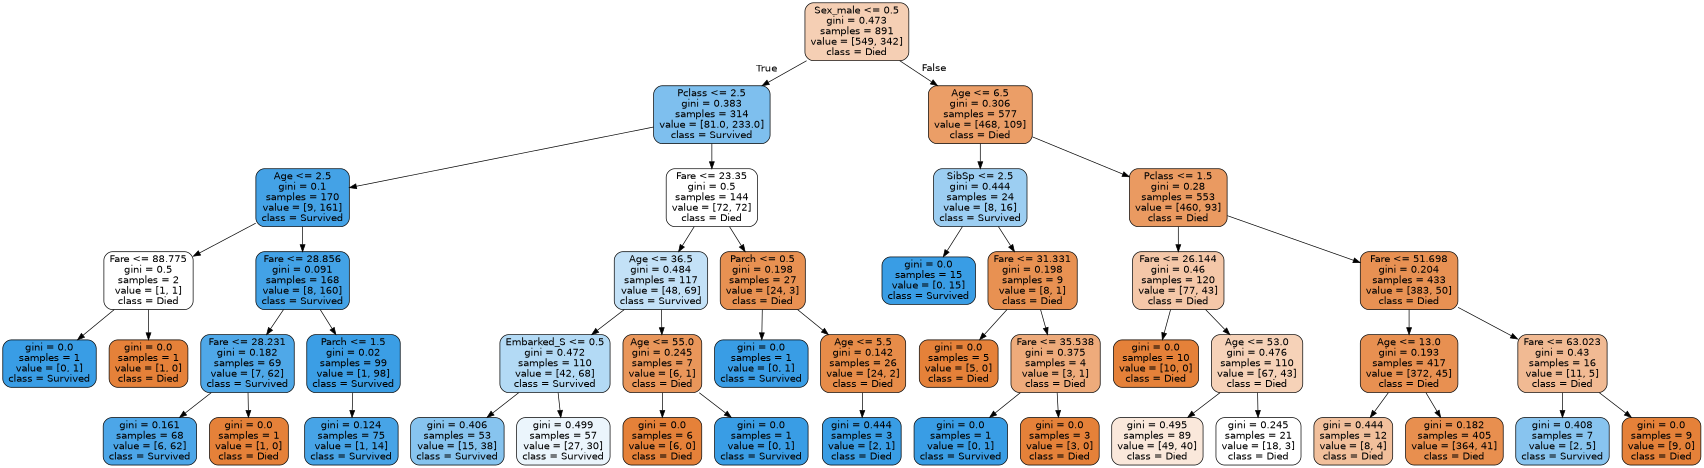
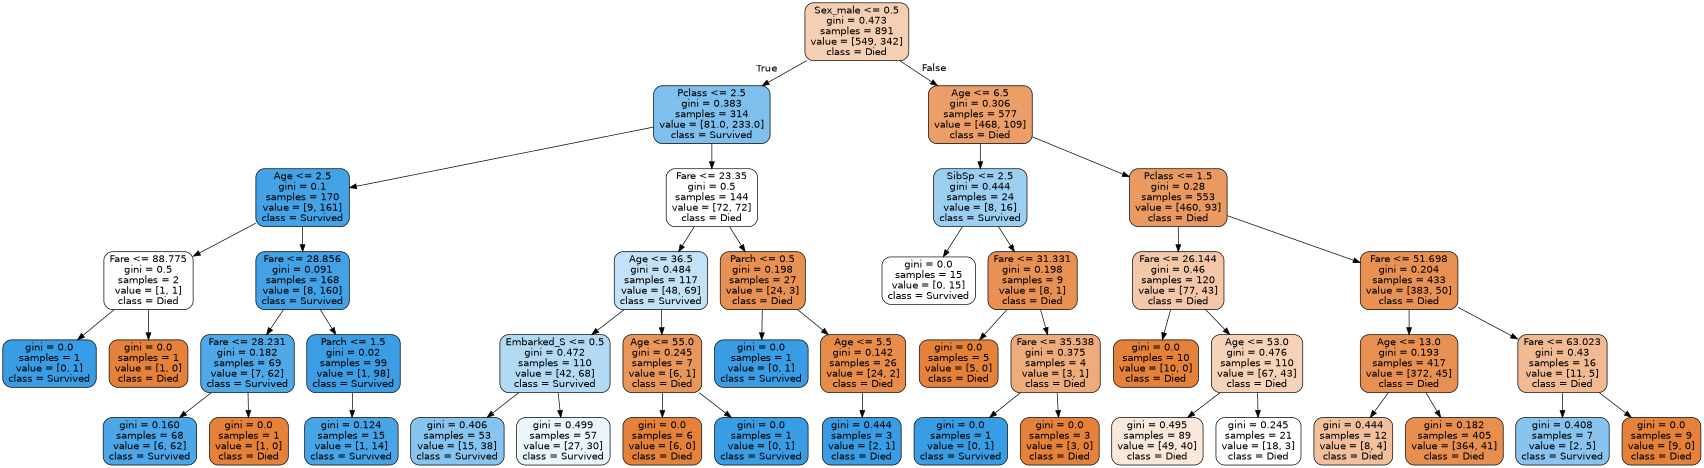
node "gini = 0.0 samples = 15 value = [0, 15] class = Survived": fillcolor #399de5 -> #ffffff
node "gini = 0.161 samples = 68 value = [6, 62] class = Survived": label "gini = 0.161 samples = 68 value = [6, 62] class = Survived" -> "gini = 0.160 samples = 68 value = [6, 62] class = Survived"
node "gini = 0.124 samples = 75 value = [1, 14] class = Survived": label "gini = 0.124 samples = 75 value = [1, 14] class = Survived" -> "gini = 0.124 samples = 15 value = [1, 14] class = Survived"
